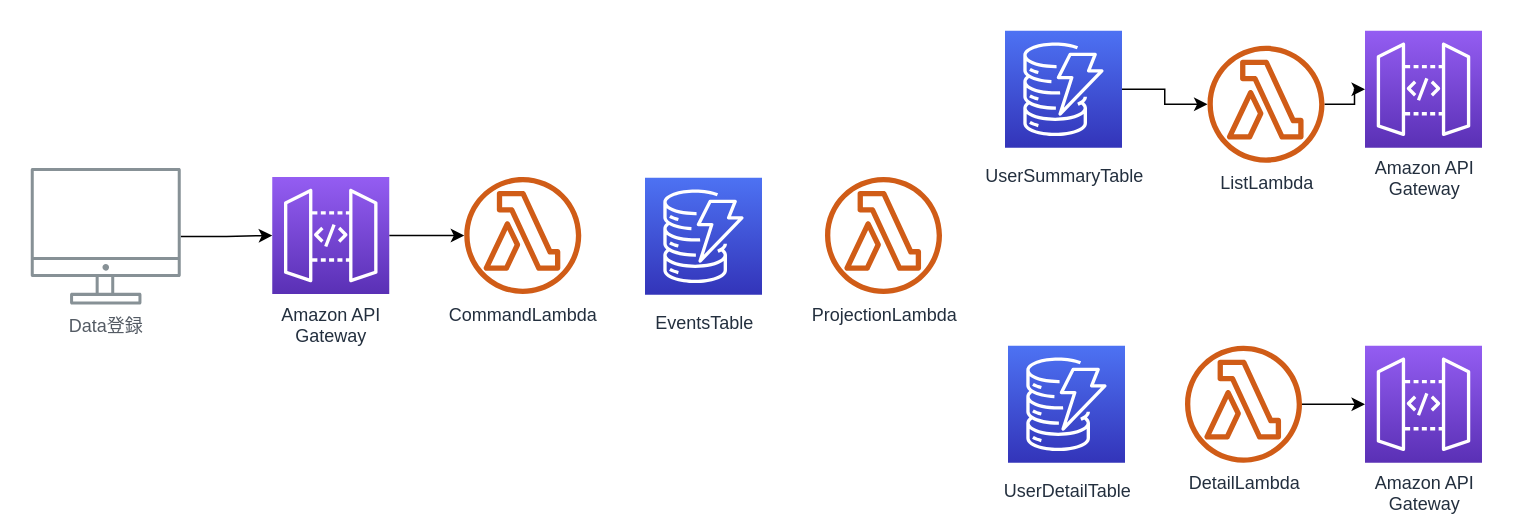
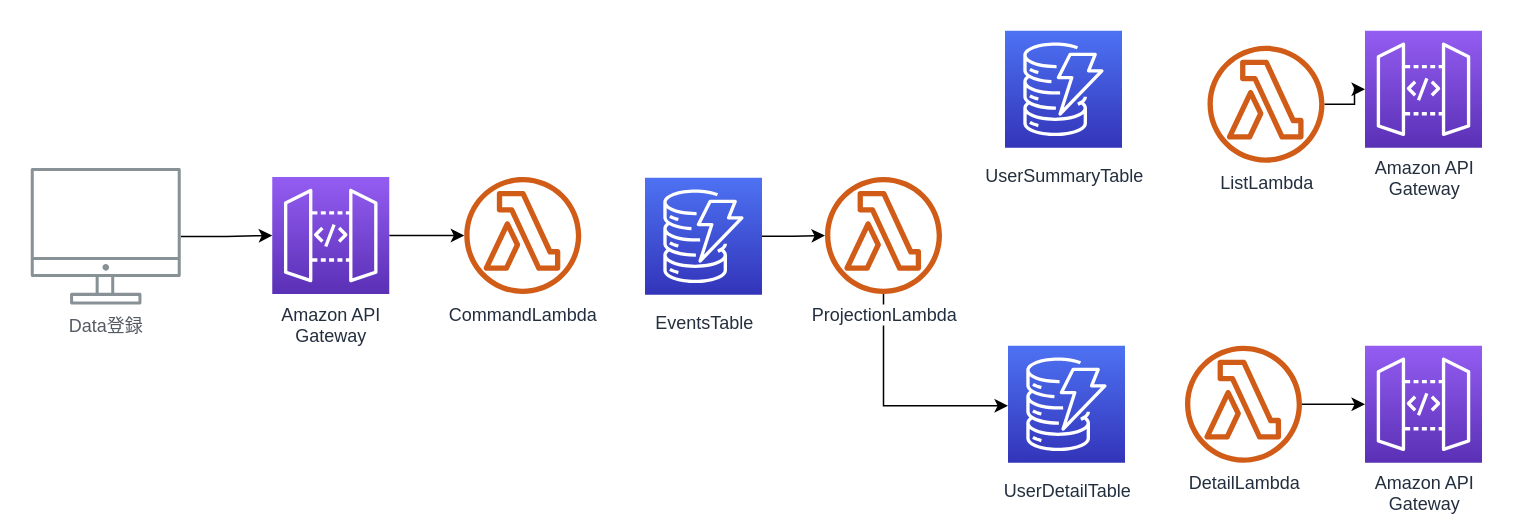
edge "UserSummaryTable" -> "ListLambda": removed
edge "EventsTable" -> "ProjectionLambda": added
edge "ProjectionLambda" -> "UserDetailTable": added
